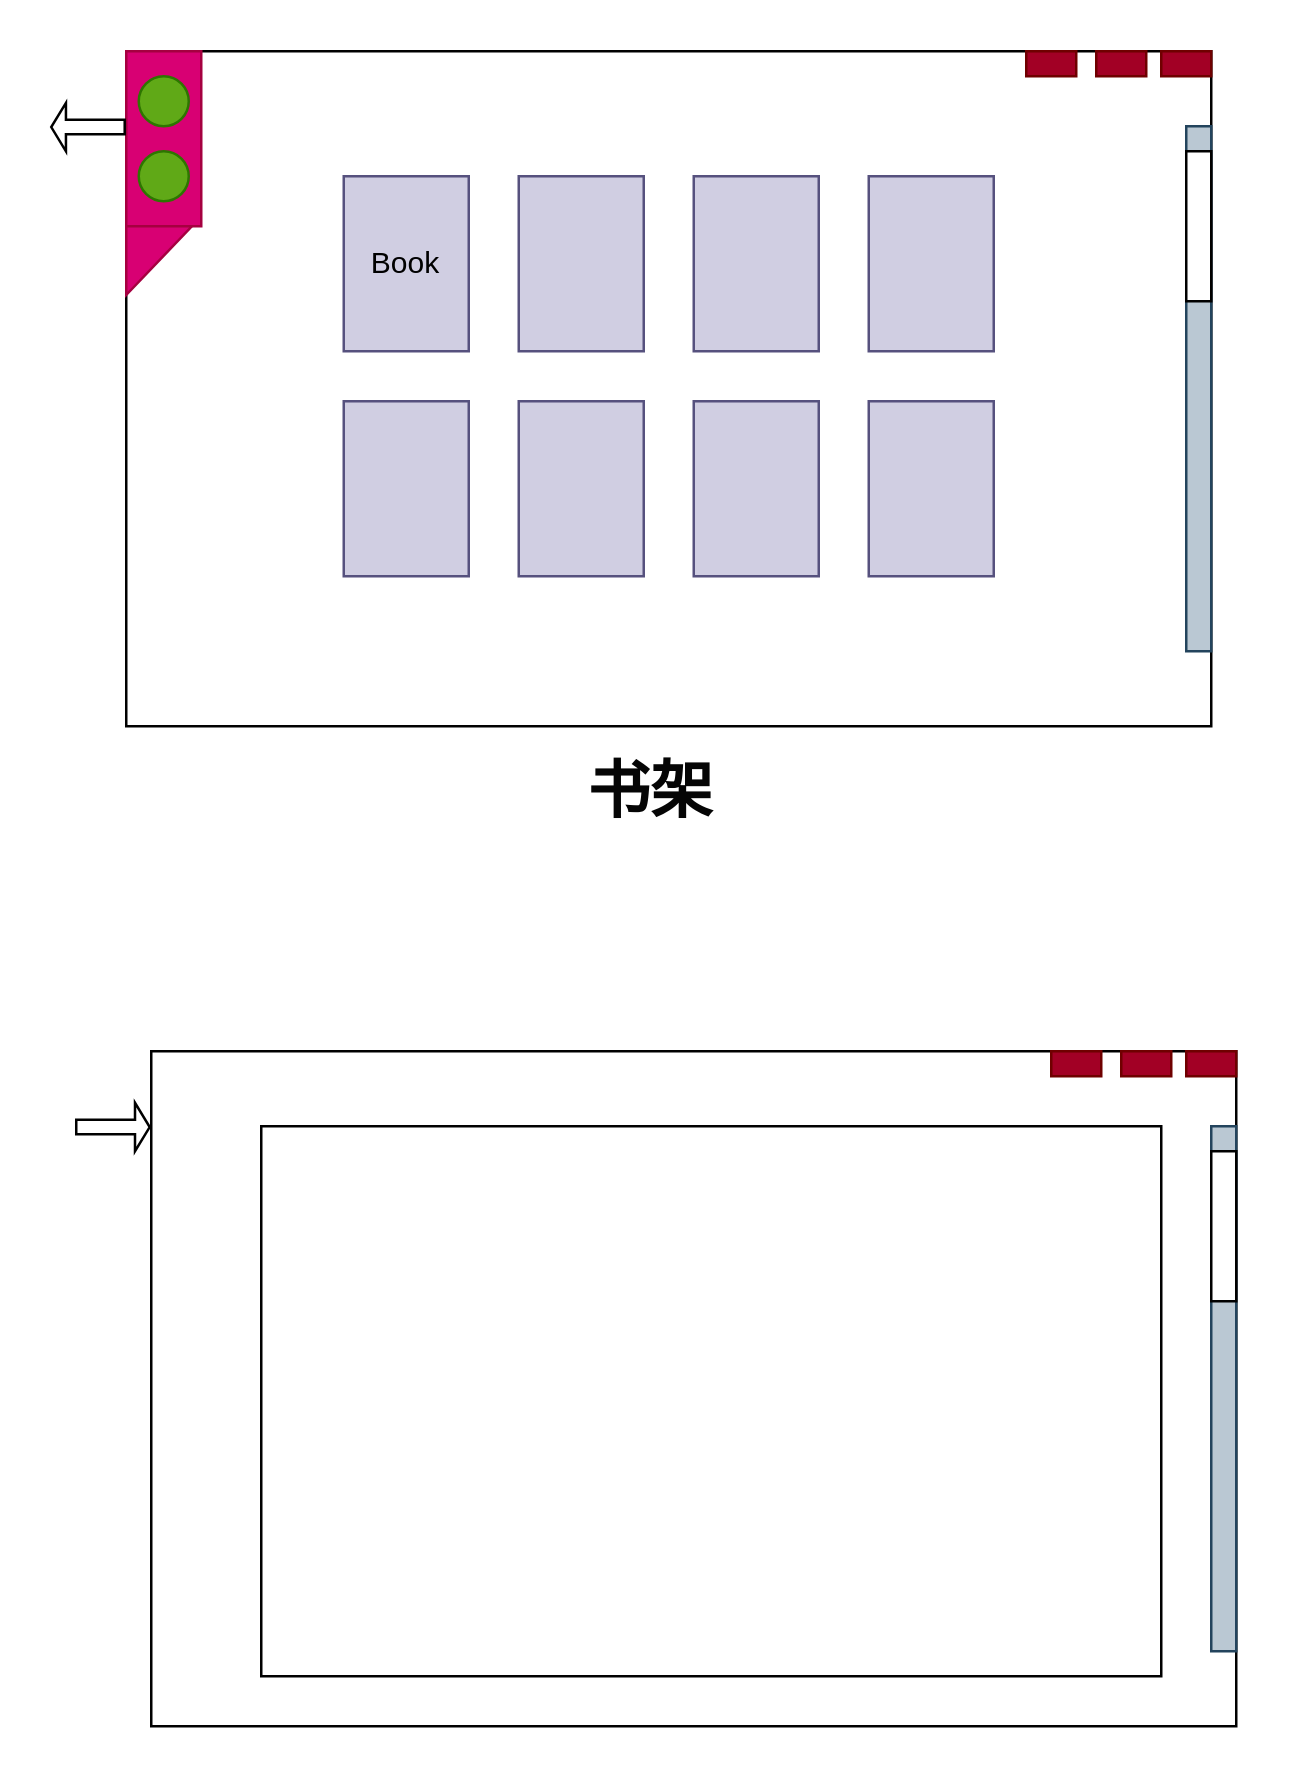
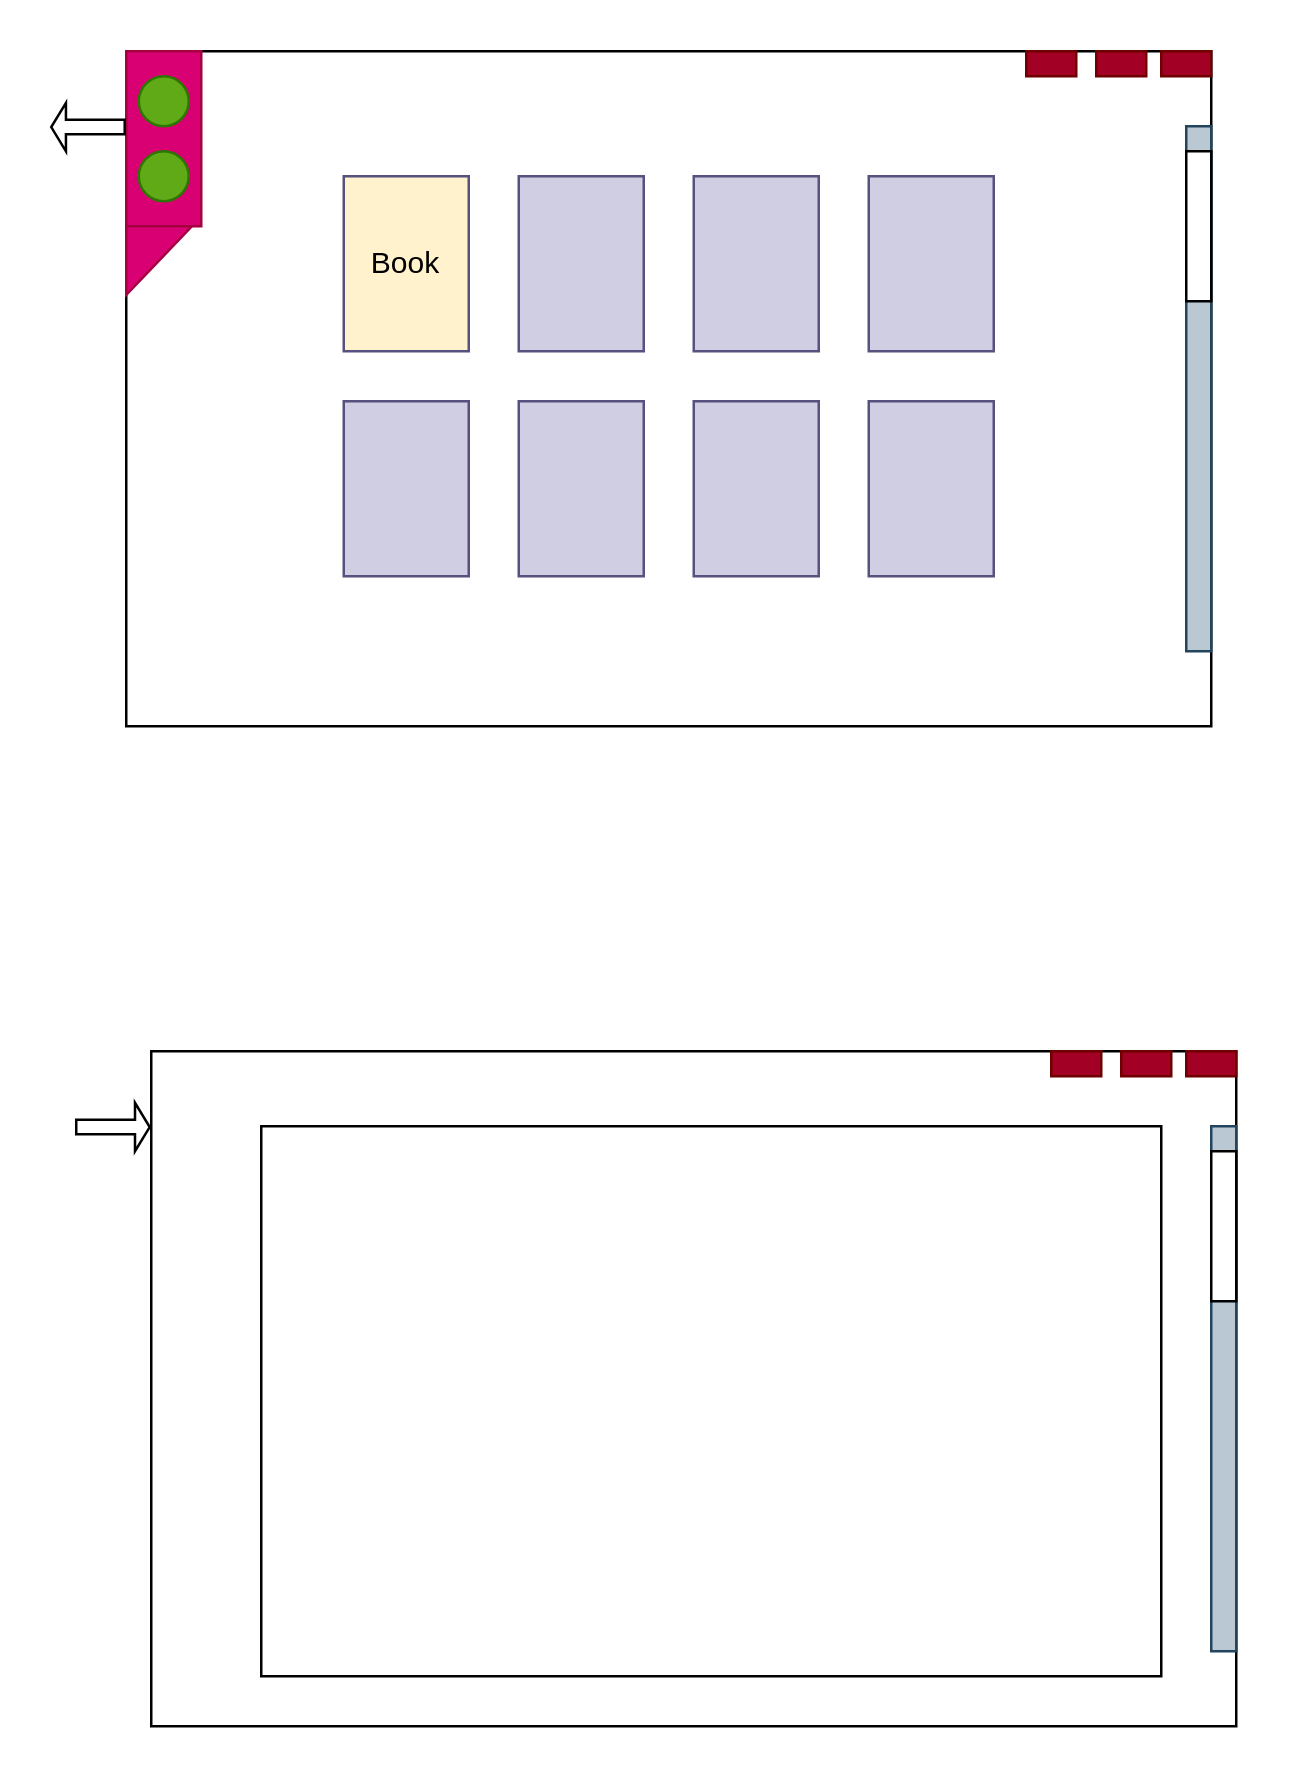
node "Book": fillcolor #d0cee2 -> #fff2cc
node "书架": removed
